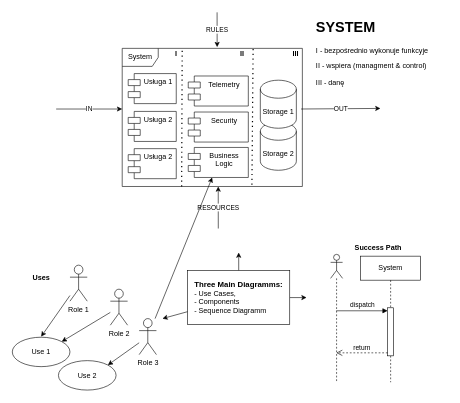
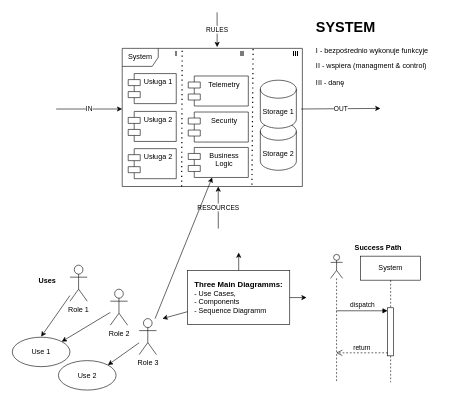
node "Uses": moved (41, 278) -> (47, 281)
